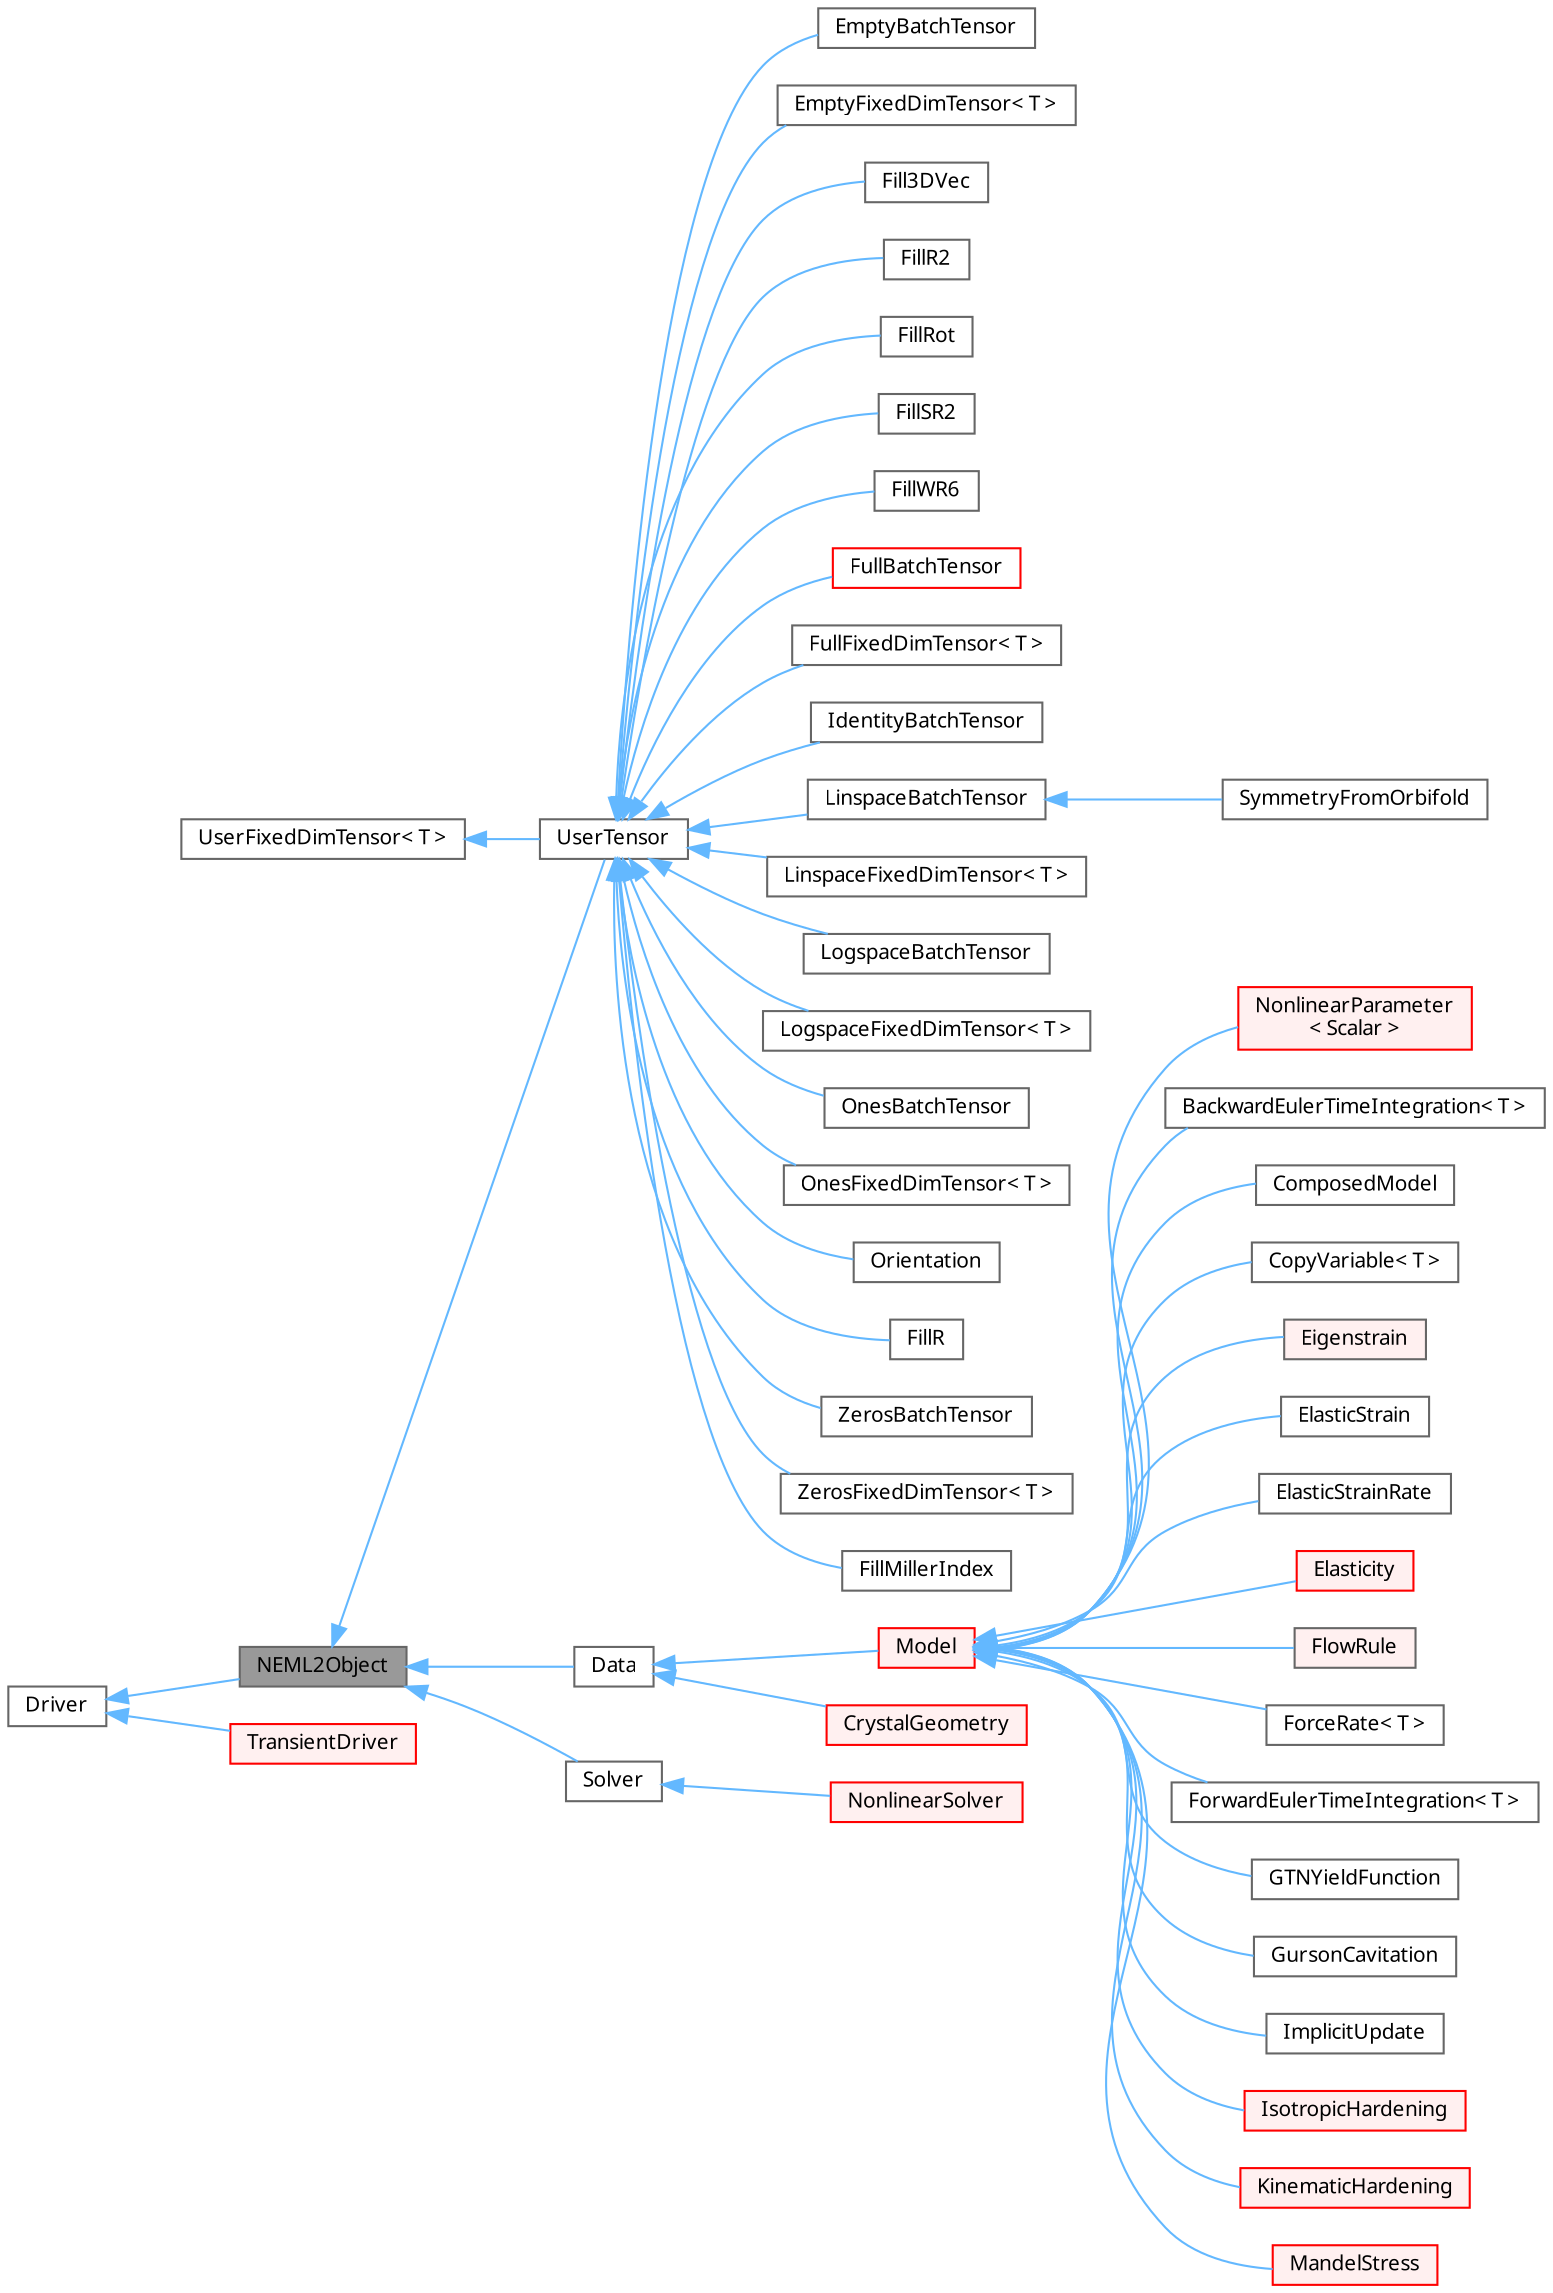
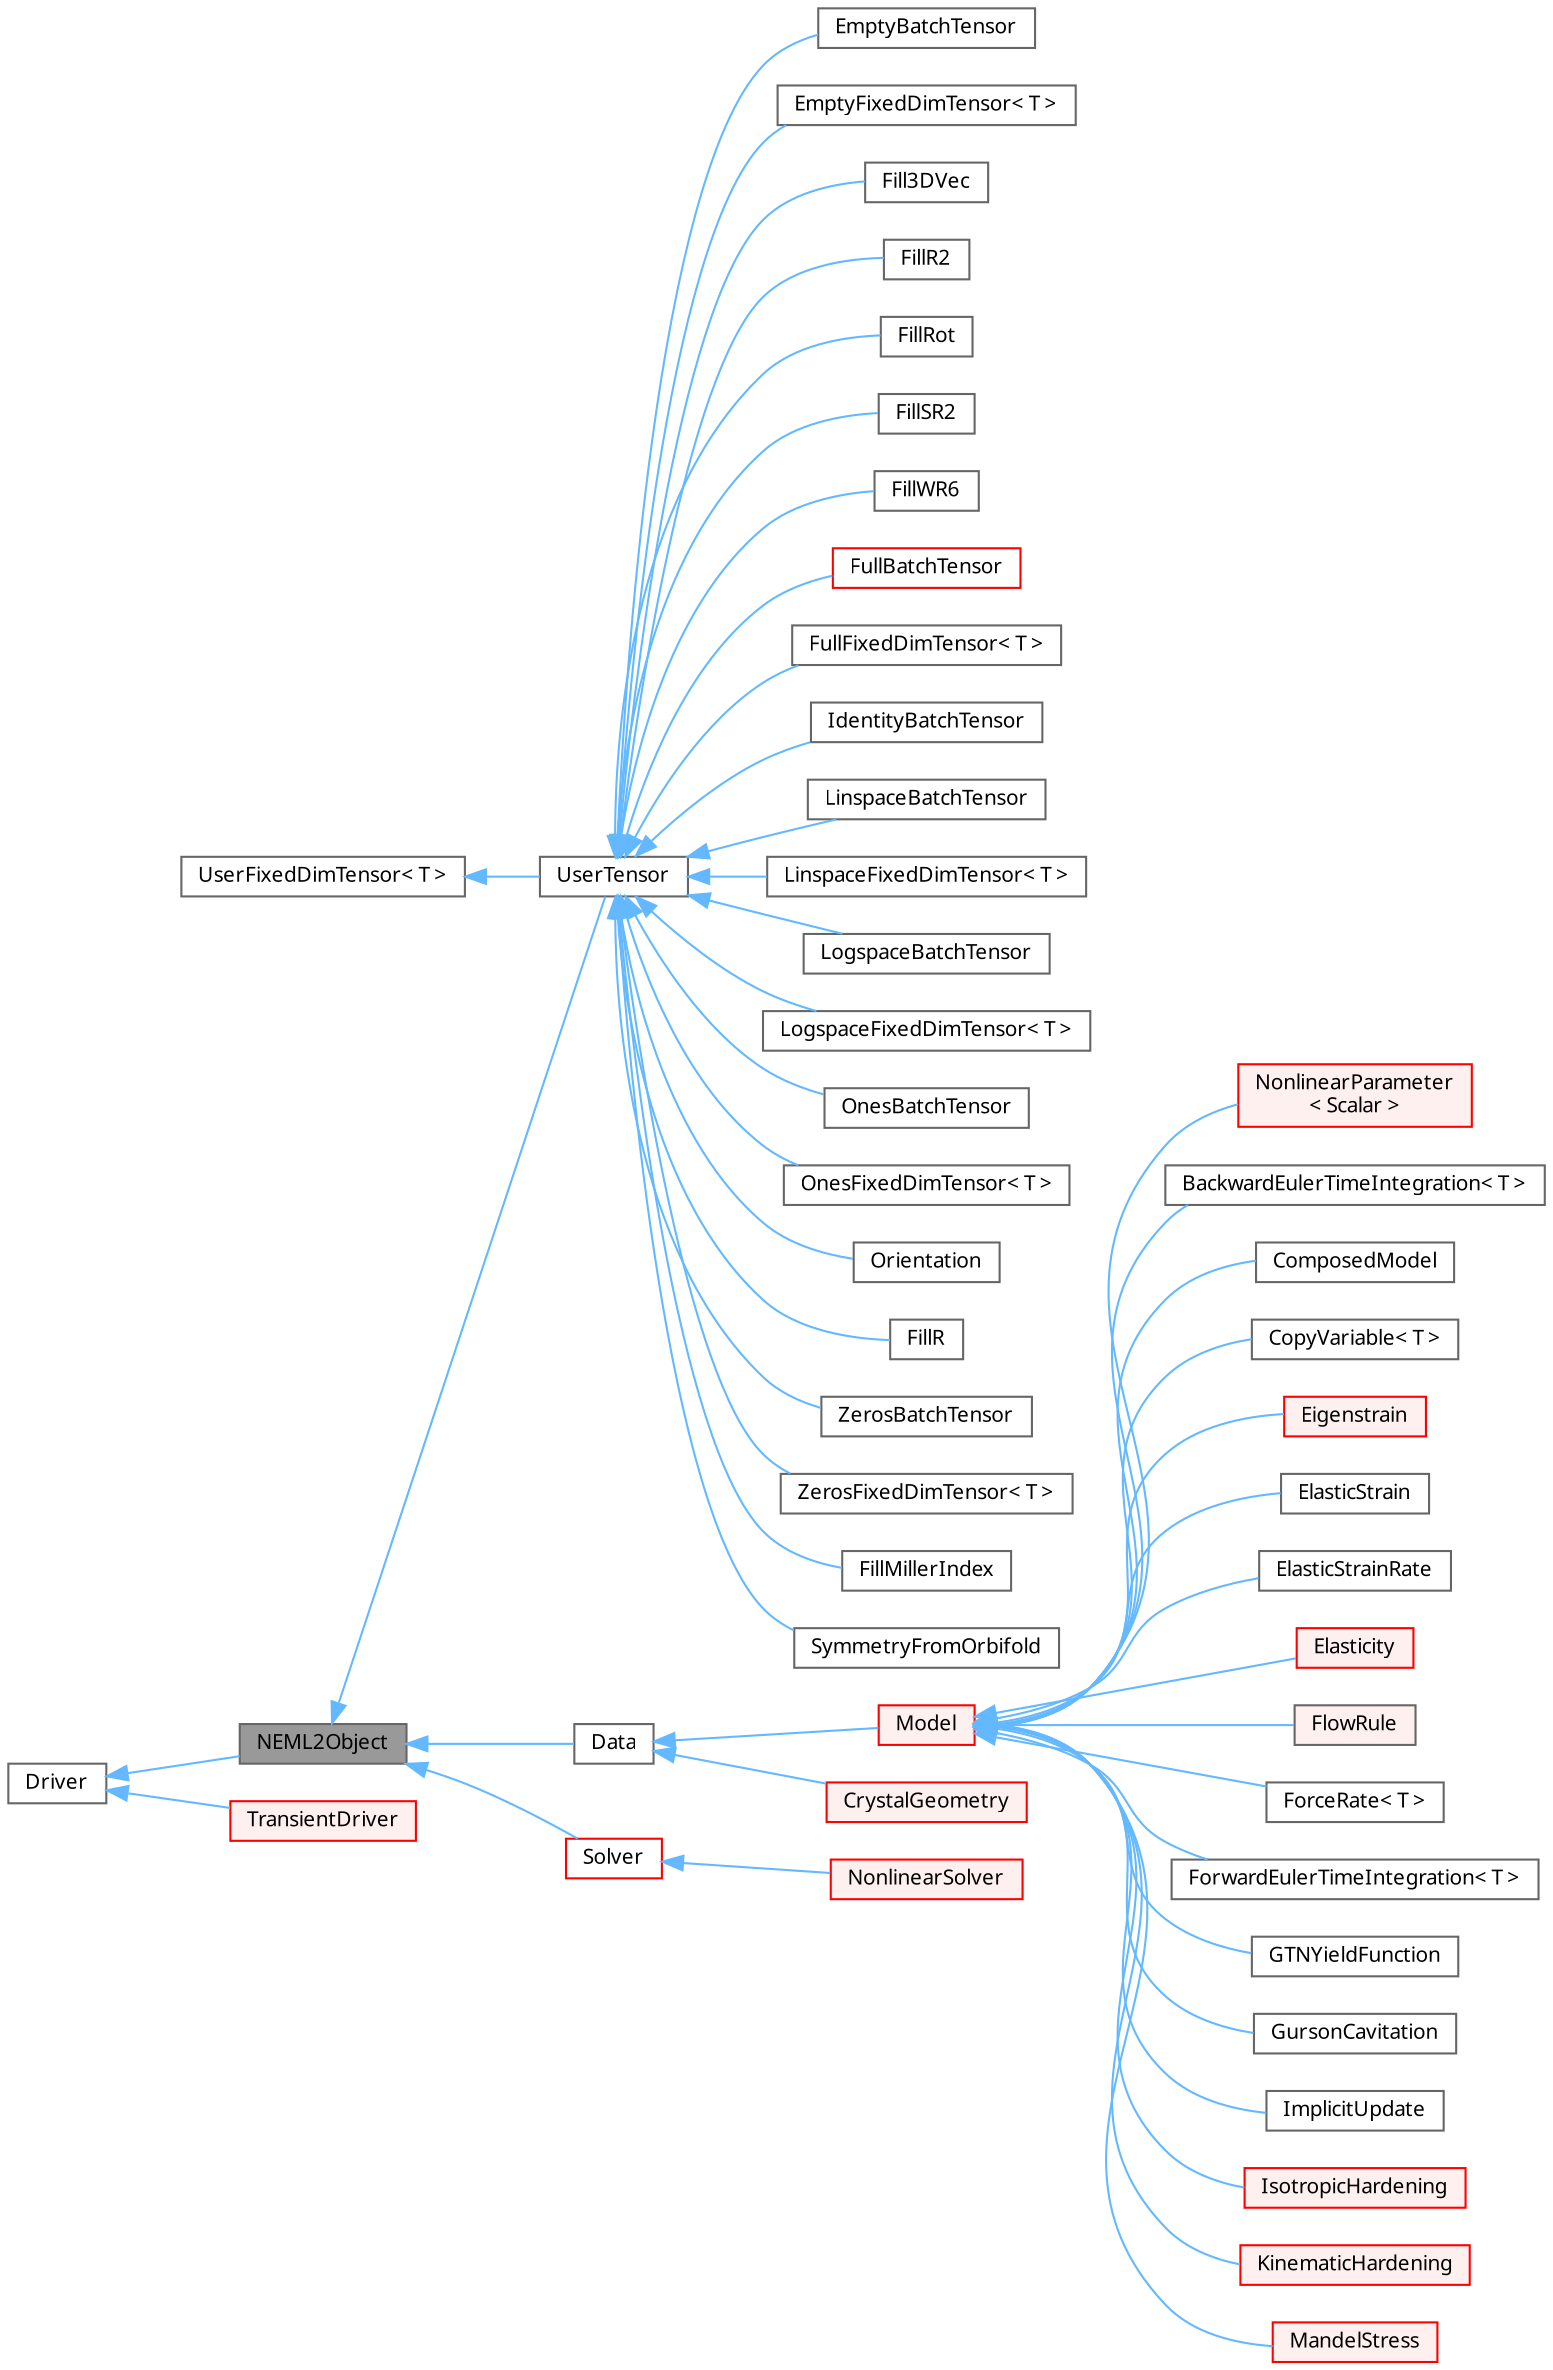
edge "SymmetryFromOrbifold" -> "LinspaceBatchTensor": now "SymmetryFromOrbifold" -> "UserTensor"
node "Eigenstrain": color gray40 -> red
node "Solver": color gray40 -> red
